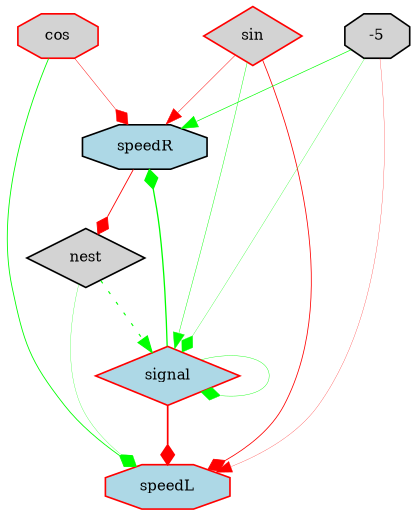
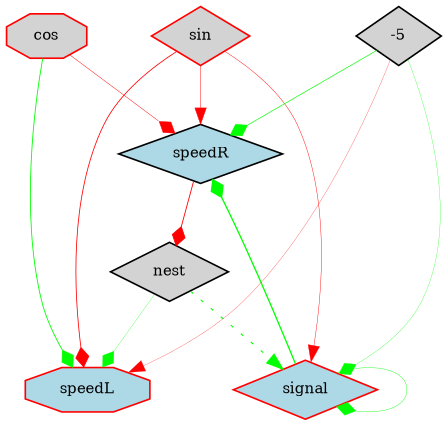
node "-5": shape octagon -> diamond
edge "-5" -> "speedR": arrowhead normal -> diamond
node "speedR": shape octagon -> diamond
edge "sin" -> "signal": color green -> red
edge "signal" -> "speedL": removed
